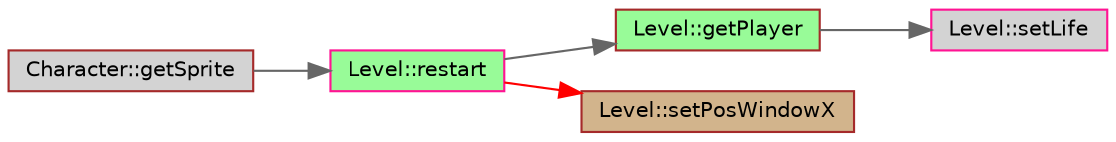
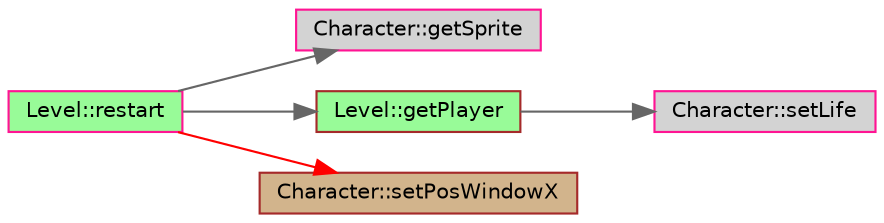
node "Level::setLife": label "Level::setLife" -> "Character::setLife"
node "Character::getSprite": color brown -> deeppink
edge "Character::getSprite" -> "Level::restart": reversed
node "Level::setPosWindowX": label "Level::setPosWindowX" -> "Character::setPosWindowX"
